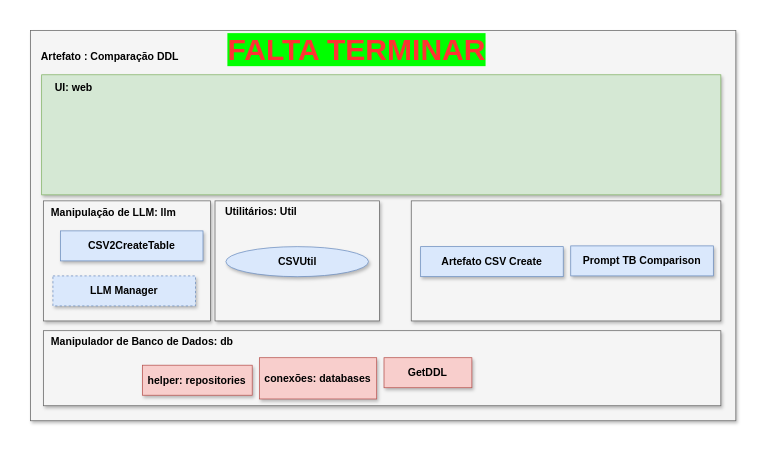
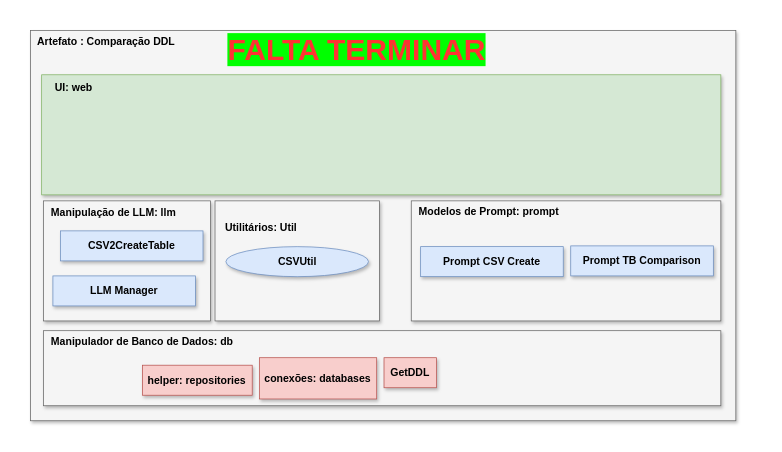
node "Artefato : Comparação DDL": moved (109, 57) -> (105, 42)
node "Utilitários: Util": moved (297, 212) -> (297, 227)
node "Modelos de Prompt: prompt": added
node "Artefato CSV Create": label "Artefato CSV Create" -> "Prompt CSV Create"
node "LLM Manager": style dashed -> solid
node "GetDDL": size 88x30 -> 53x30
